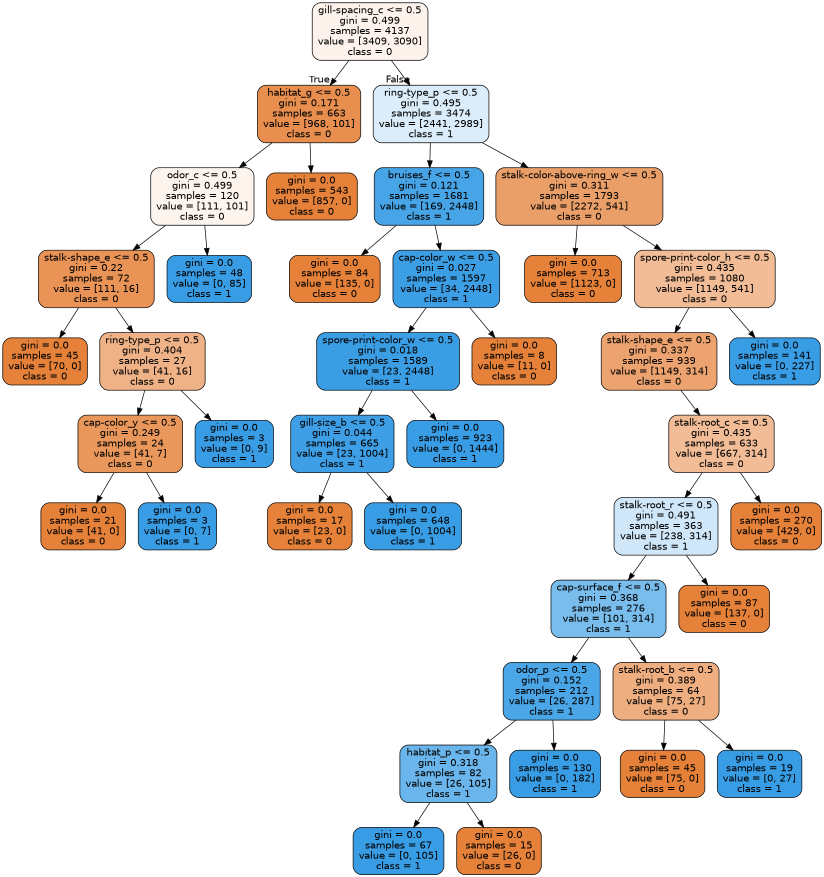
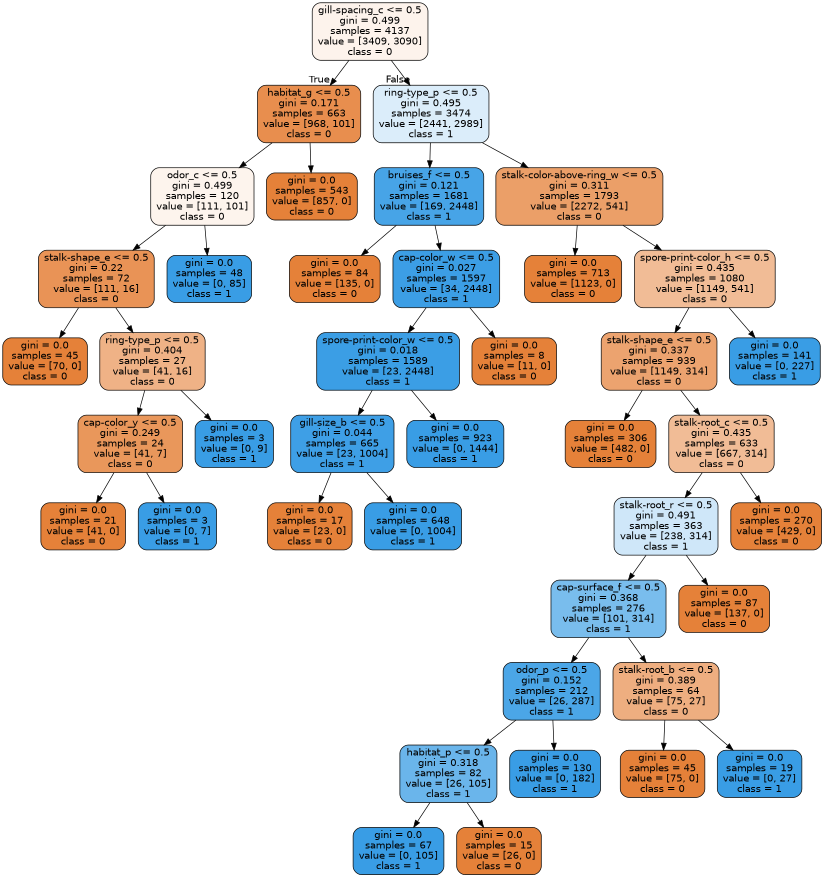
node "gini = 0.0 samples = 306 value = [482, 0] class = 0": added
